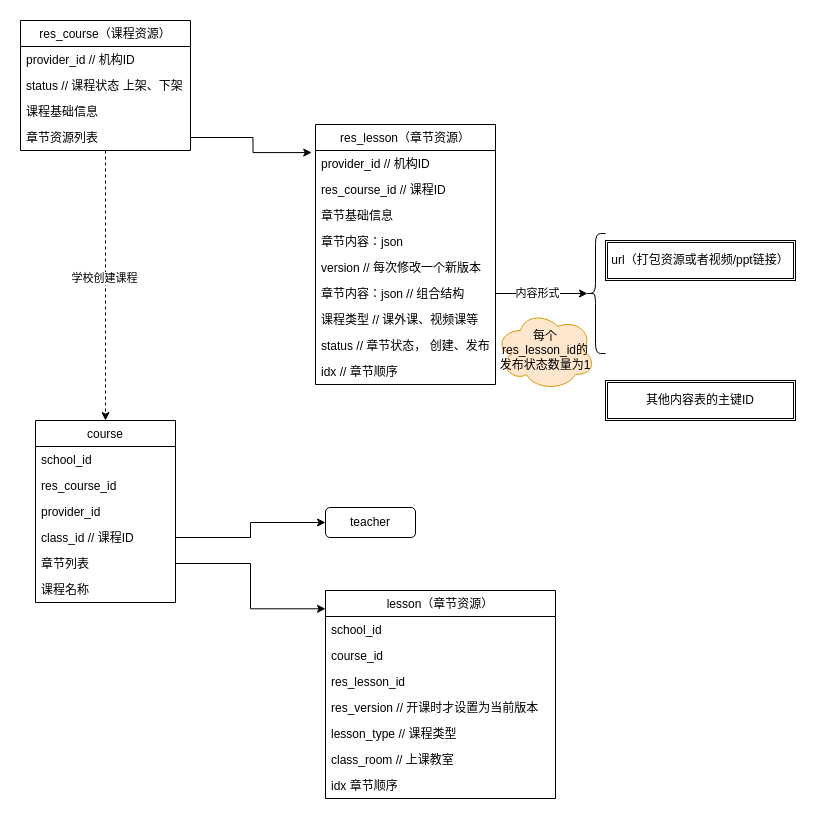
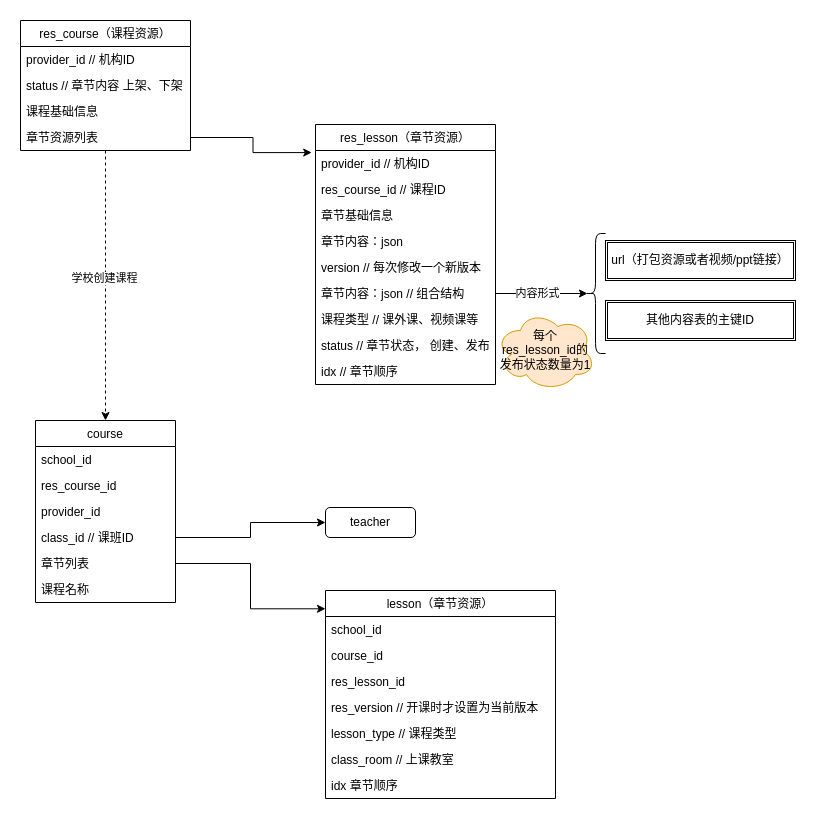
node "status // 课程状态 上架、下架": label "status // 课程状态 上架、下架" -> "status // 章节内容 上架、下架"
node "其他内容表的主键ID": moved (701, 401) -> (701, 321)
node "class_id // 课程ID": label "class_id // 课程ID" -> "class_id // 课班ID"
